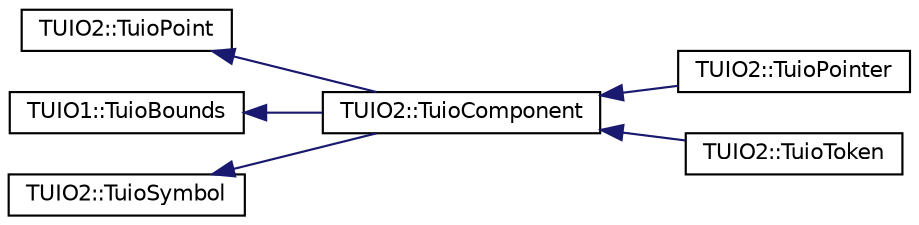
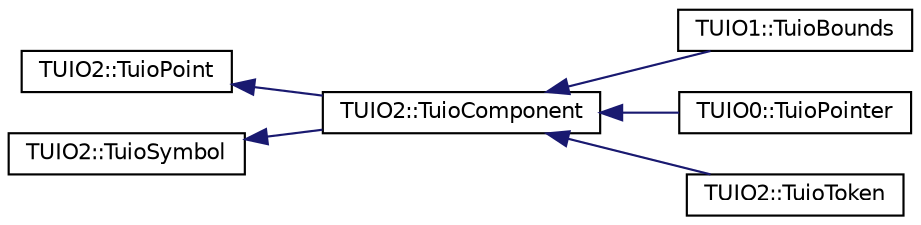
node "TUIO2::TuioPointer": label "TUIO2::TuioPointer" -> "TUIO0::TuioPointer"
edge "TUIO2::TuioComponent" -> "TUIO1::TuioBounds": reversed
